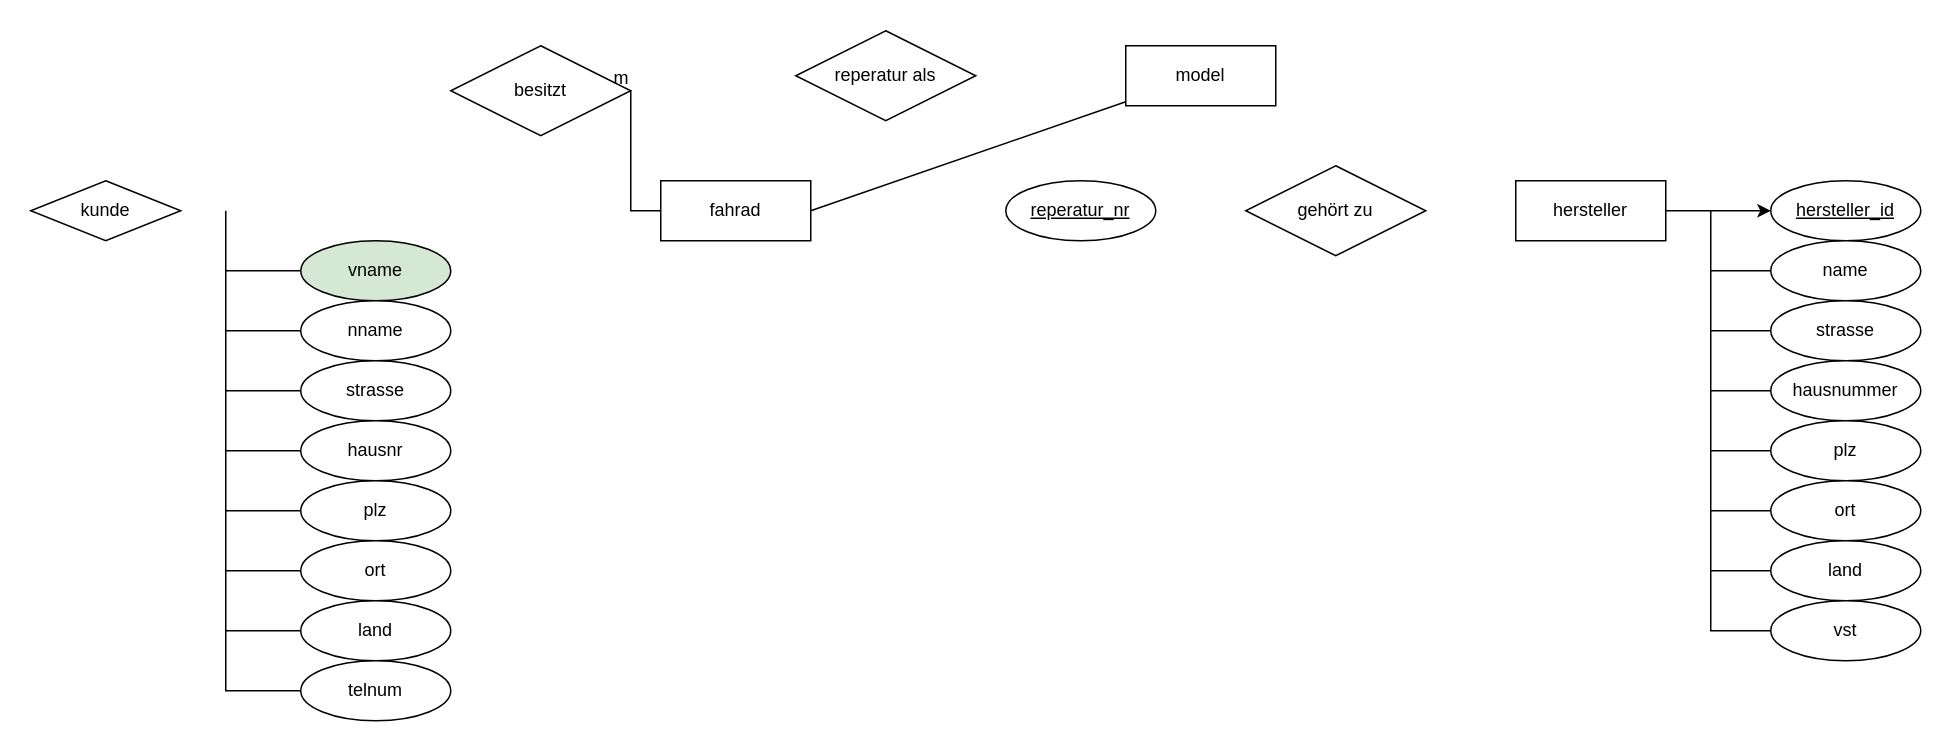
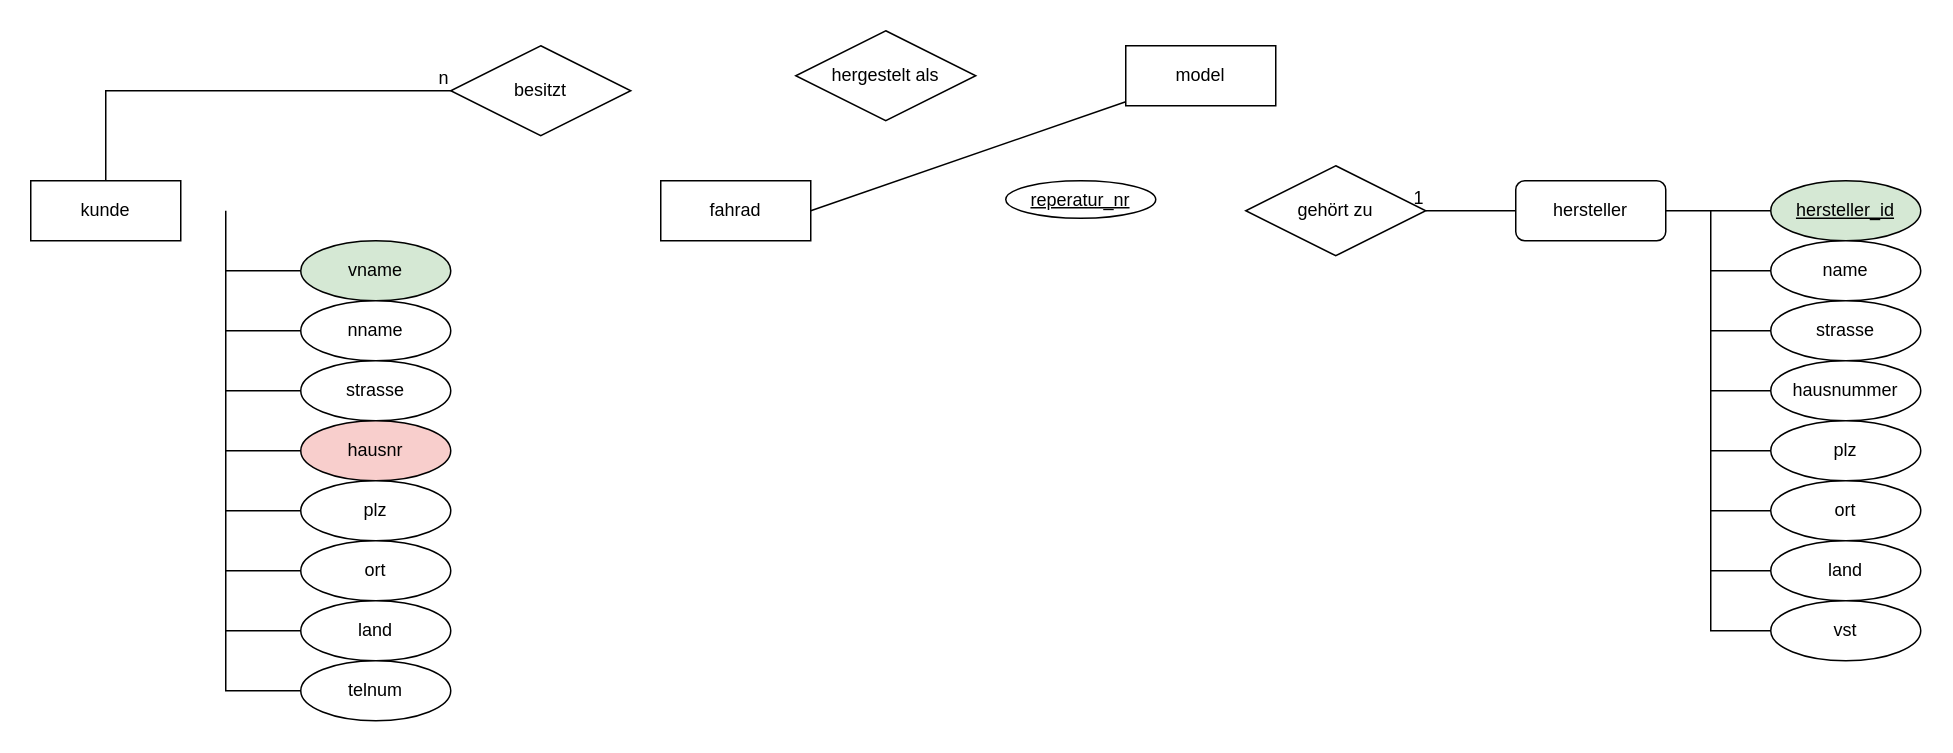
node "reperatur als": label "reperatur als" -> "hergestelt als"
edge "besitzt" -- "kunde": added, label "n"
edge "besitzt" -- "fahrad": removed, label "m"
node "kunde": shape diamond -> rectangle
node "reperatur_nr": size 150x60 -> 150x38
edge "gehört zu" -- "hersteller": added, label "1"
node "hersteller": shape rectangle -> rounded rectangle
edge "hersteller" -> "hersteller_id": arrowhead classic -> none
node "hersteller_id": fillcolor #ffffff -> #d5e8d4
node "hausnr": fillcolor #ffffff -> #f8cecc
